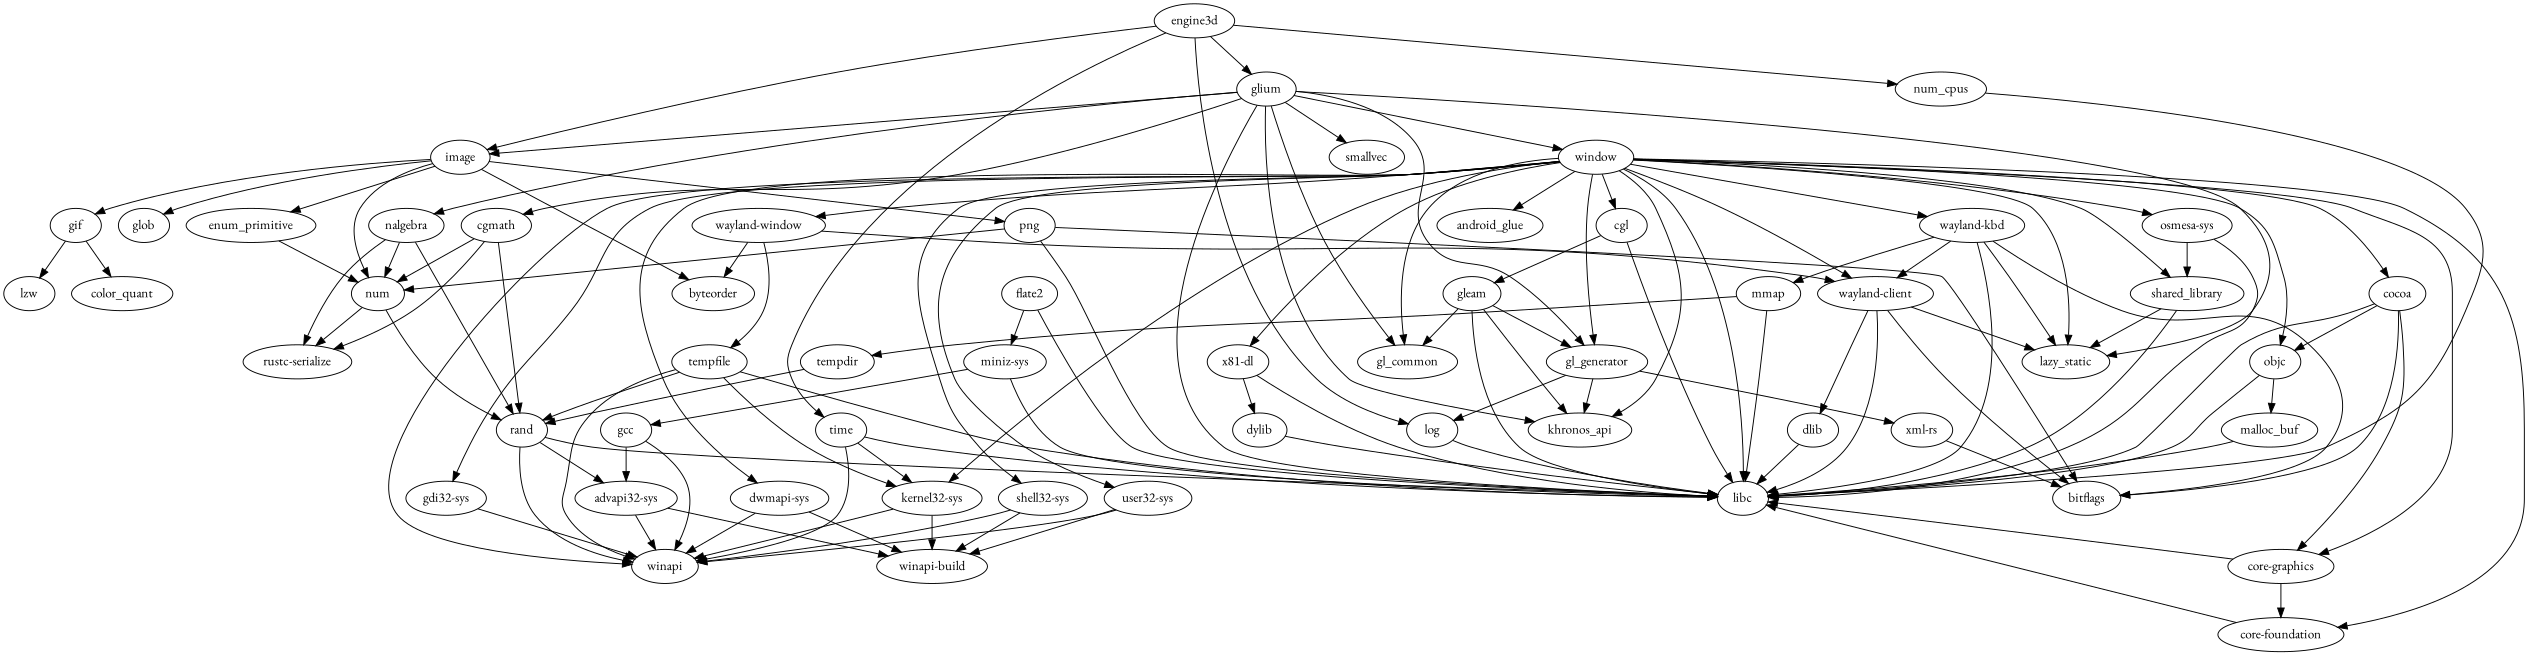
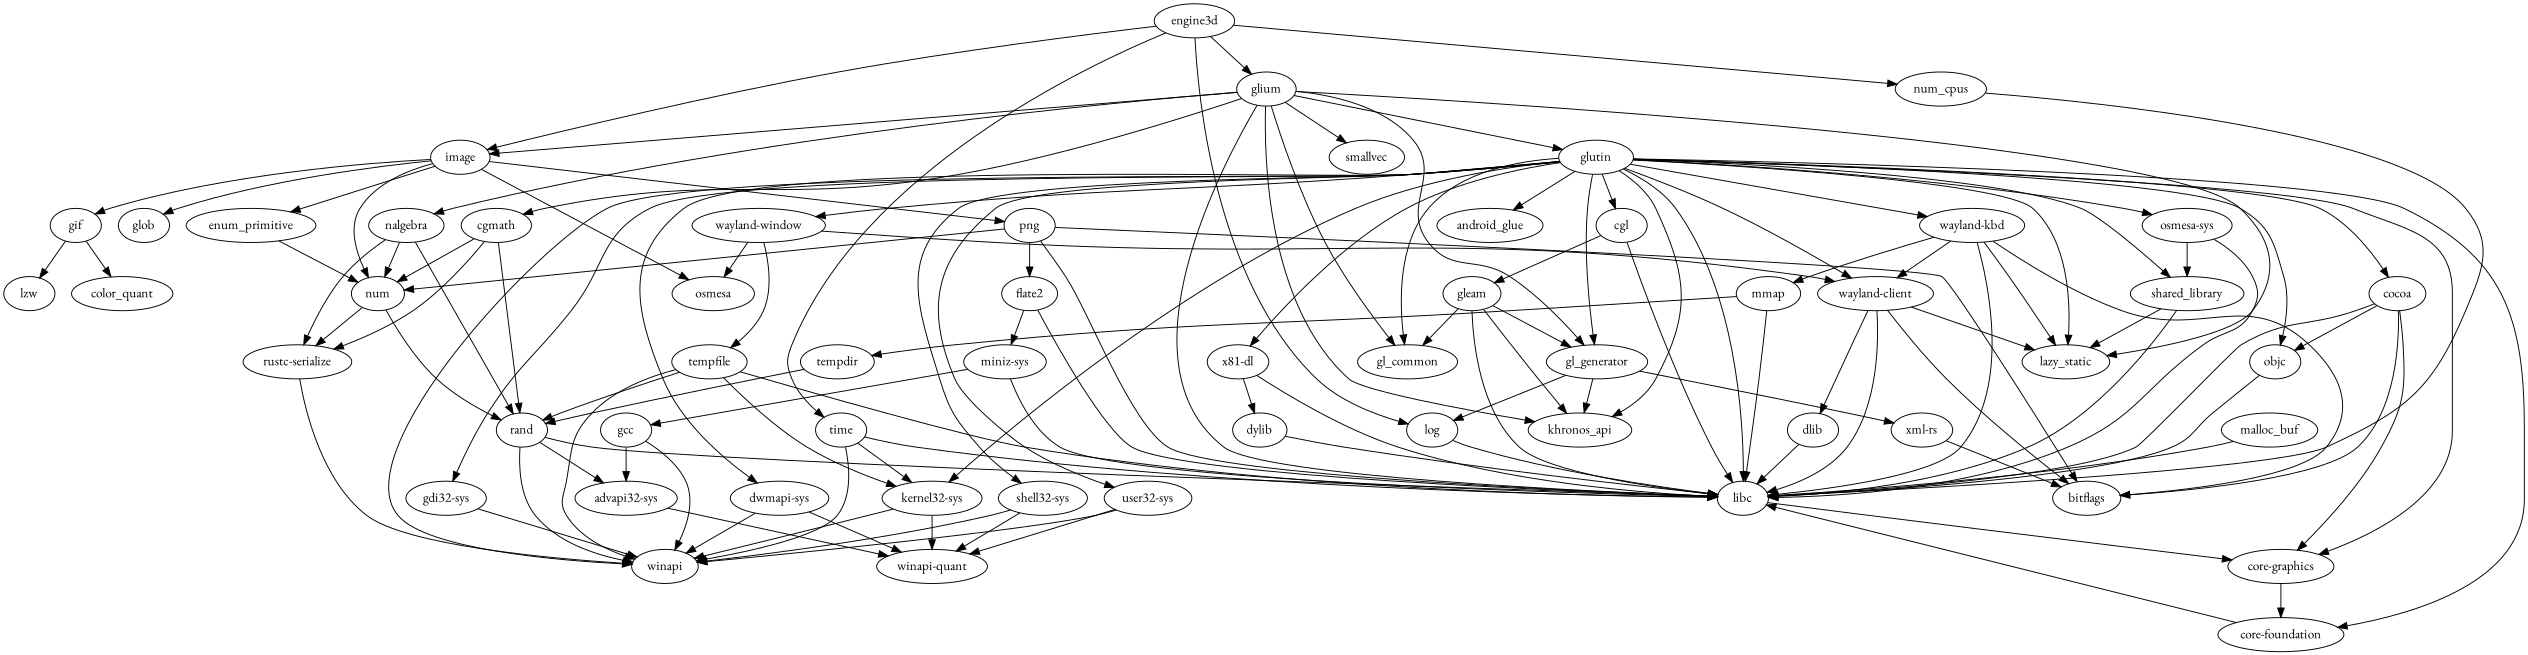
node "window": label "window" -> "glutin"
edge "png" -> "flate2": added
node "byteorder": label "byteorder" -> "osmesa"
edge "objc" -> "malloc_buf": removed
edge "advapi32-sys" -> "winapi": now "rustc-serialize" -> "winapi"
edge "core-graphics" -> "libc": reversed
node "winapi-build": label "winapi-build" -> "winapi-quant"
